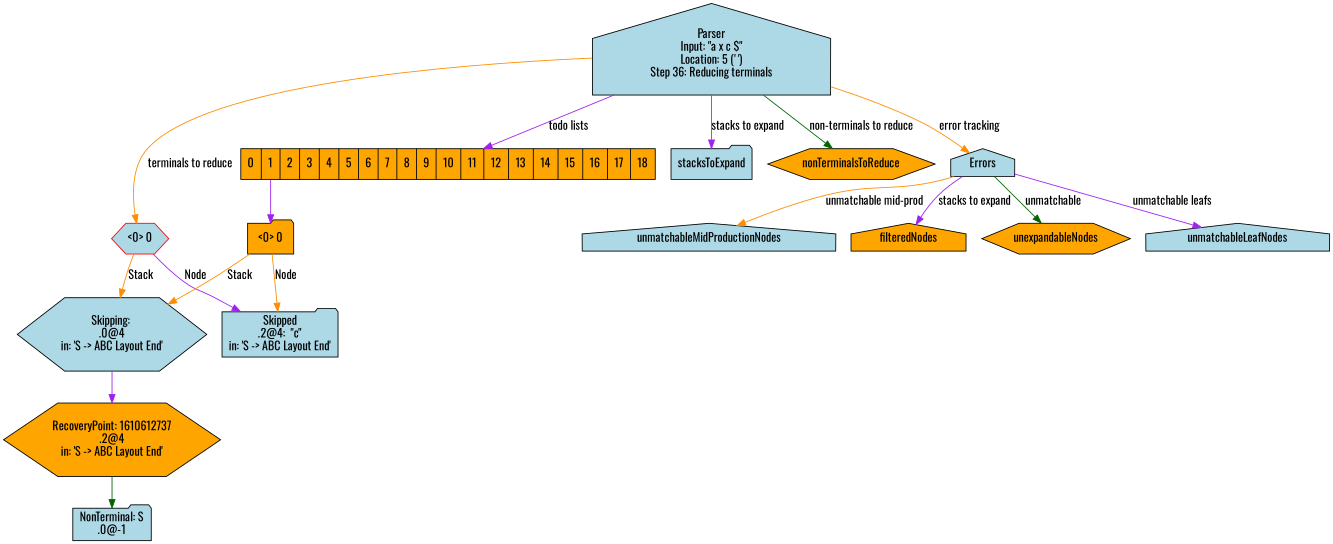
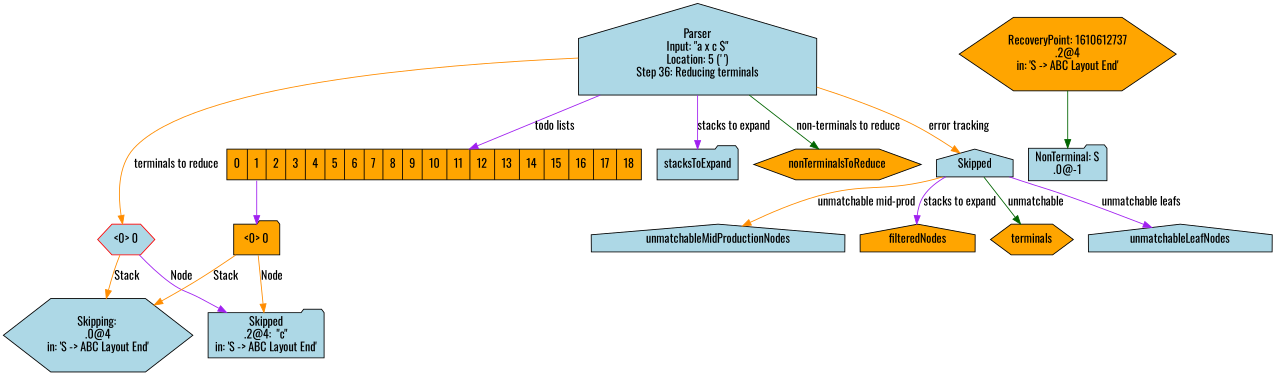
node "Errors": label "Errors" -> "Skipped"
node "unexpandableNodes": label "unexpandableNodes" -> "terminals"
edge "Skipping: .0@4 in: 'S -> ABC Layout End'" -> "RecoveryPoint: 1610612737 .2@4 in: 'S -> ABC Layout End'": removed
